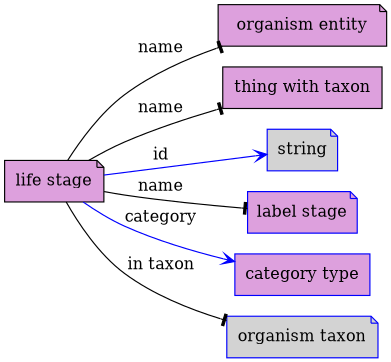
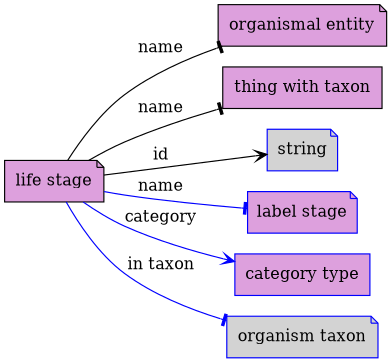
node "organism entity": label "organism entity" -> "organismal entity"
edge "life stage" -> "string": color blue -> black
edge "life stage" -> "label stage": color black -> blue
edge "life stage" -> "organism taxon": color black -> blue
